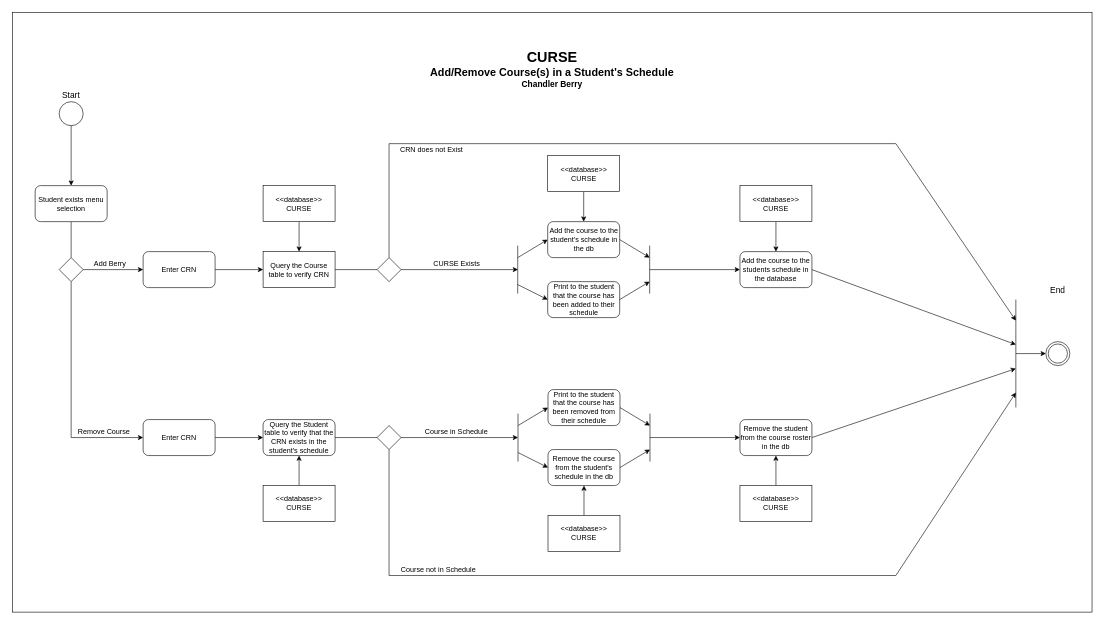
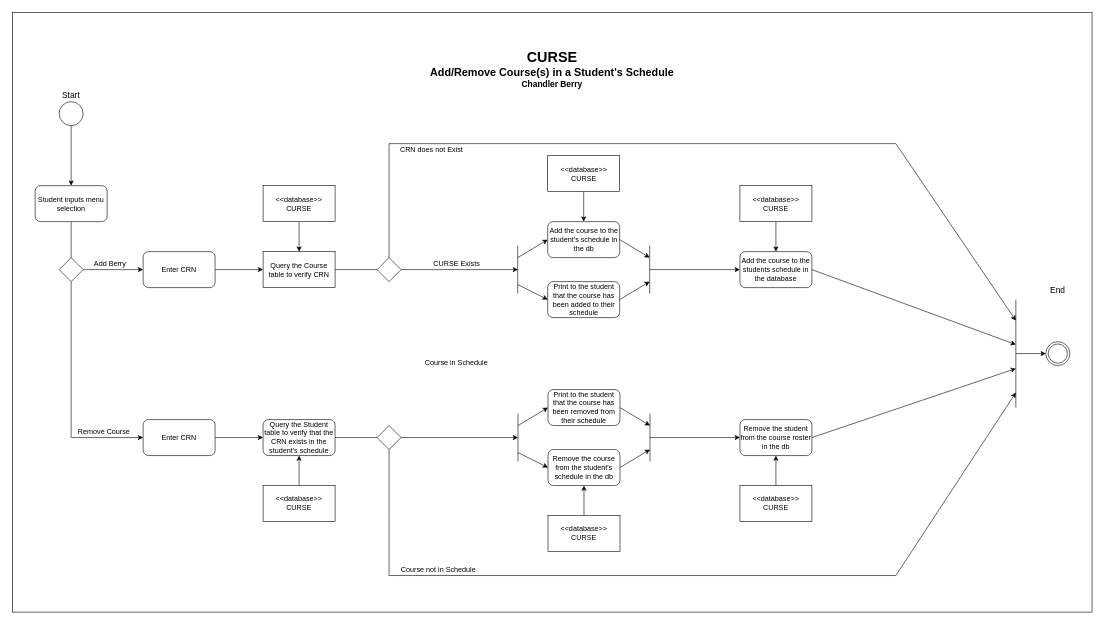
node "Student exists menu selection": label "Student exists menu selection" -> "Student inputs menu selection"
node "Course in Schedule": moved (457, 432) -> (457, 363)
